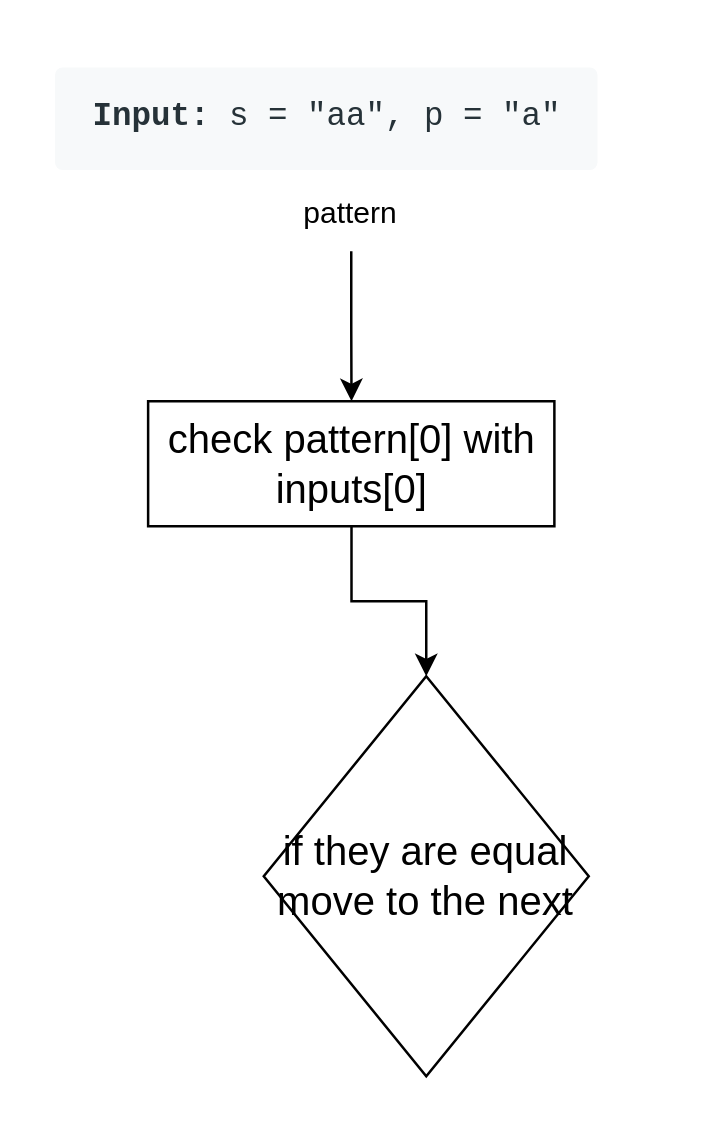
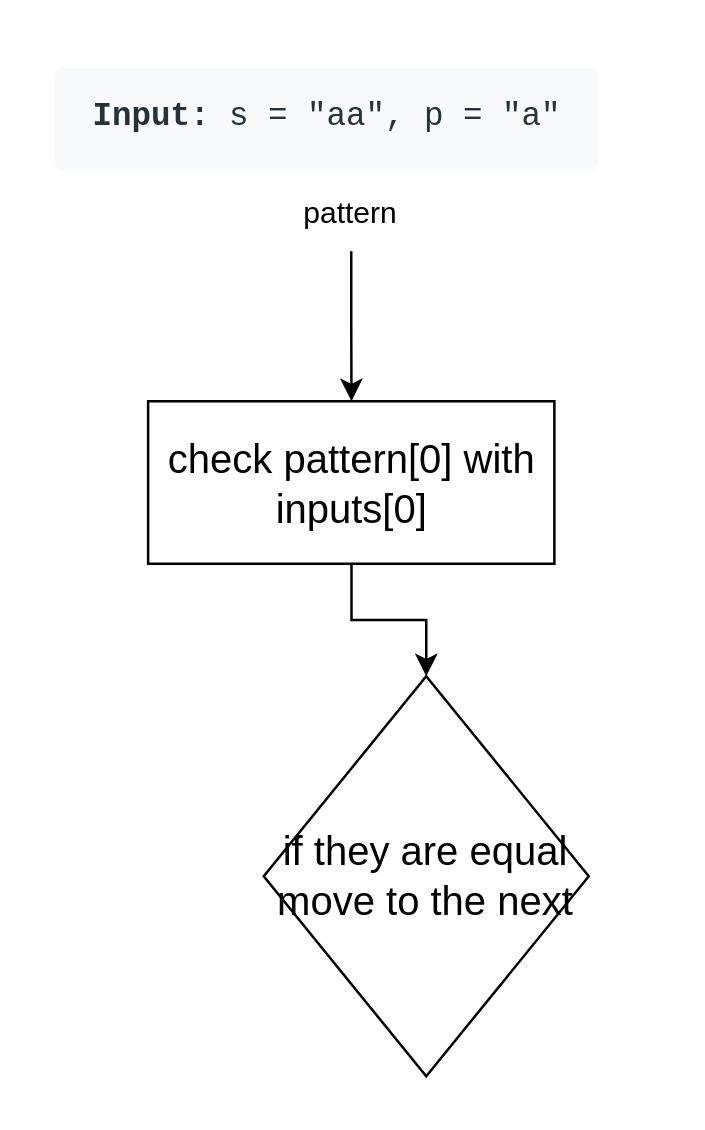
node "check pattern[0] with inputs[0]": size 406x125 -> 406x163
